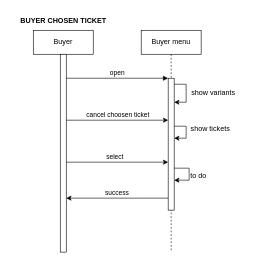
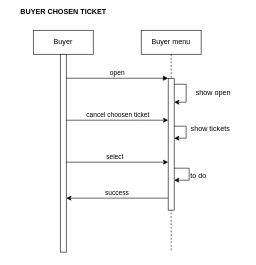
node "BUYER CHOSEN TICKET": moved (63, 21) -> (63, 12)
node "show variants": label "show variants" -> "show open"
